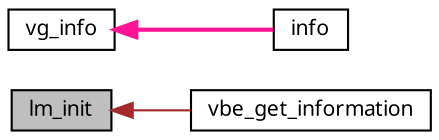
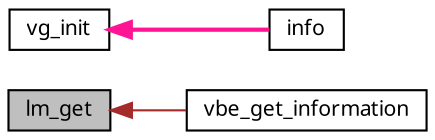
node "vg_info": label "vg_info" -> "vg_init"
node "lm_init": label "lm_init" -> "lm_get"
